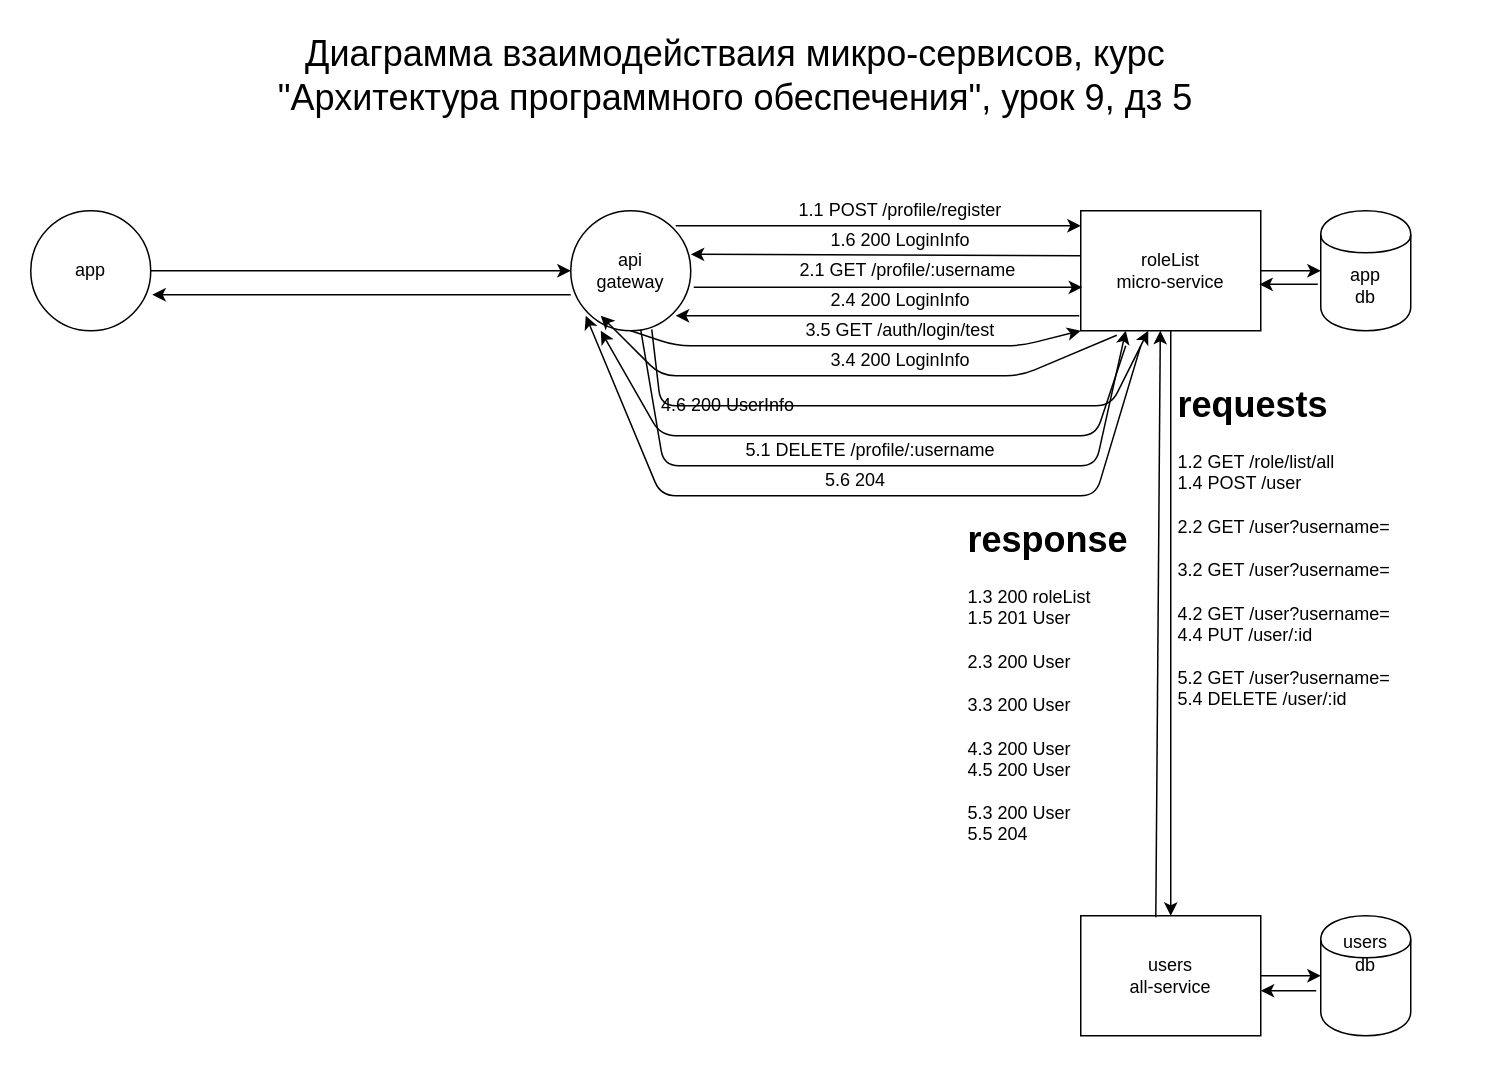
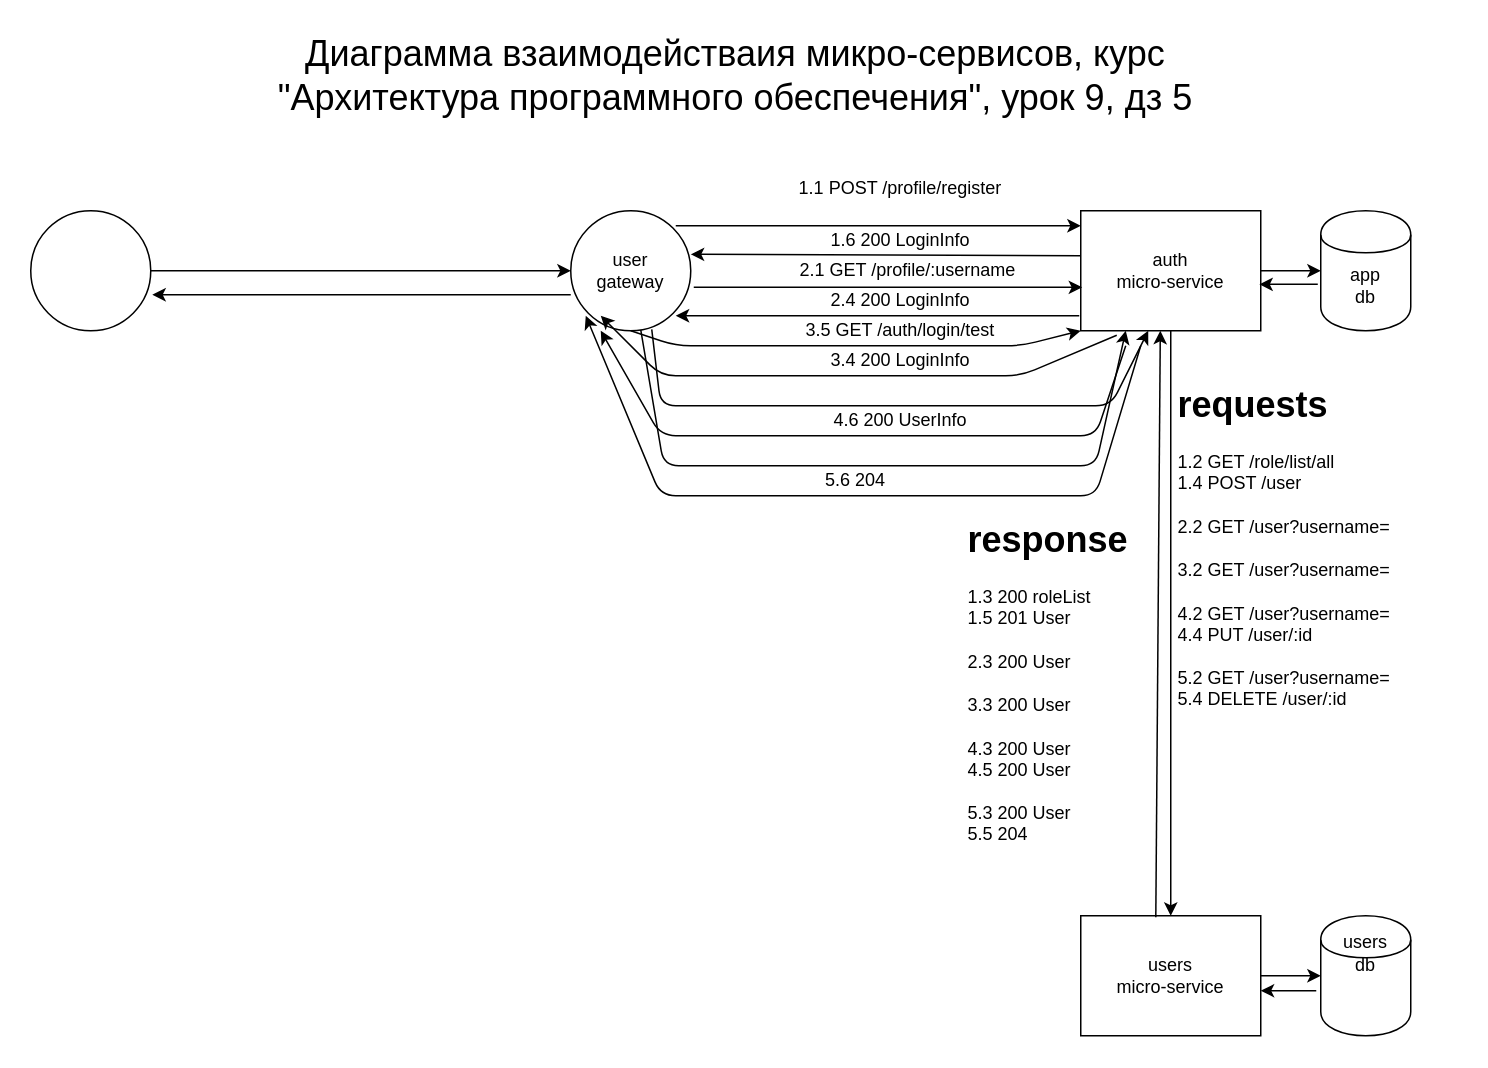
node "1.1 POST /profile/register": moved (901, 211) -> (901, 188)
node "app": removed
node "api gateway": label "api gateway" -> "user gateway"
node "roleList micro-service": label "roleList micro-service" -> "auth micro-service"
node "4.6 200 UserInfo": moved (728, 406) -> (901, 421)
node "5.1 DELETE /profile/:username": removed
node "users all-service": label "users all-service" -> "users micro-service"
